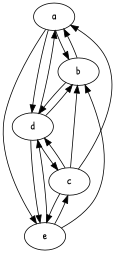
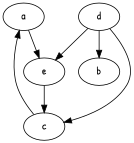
edge "a" -> "b": removed
edge "b" -> "a": removed
edge "a" -> "d": removed
edge "d" -> "a": removed
edge "b" -> "d": removed
edge "c" -> "b": removed
edge "c" -> "d": removed
edge "e" -> "b": removed
edge "e" -> "d": removed
edge "c" -> "e": removed
